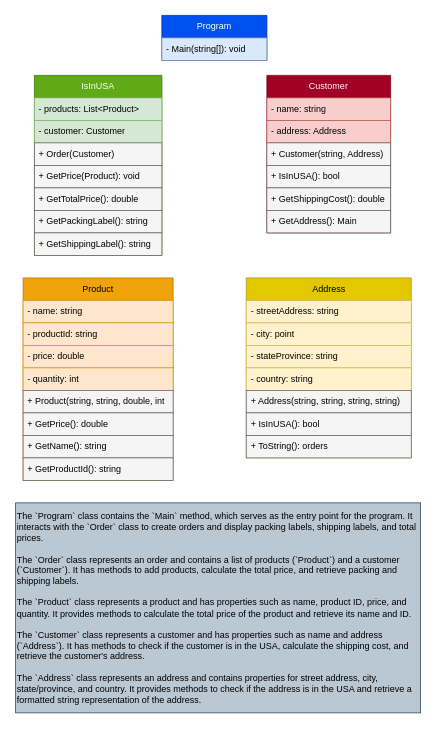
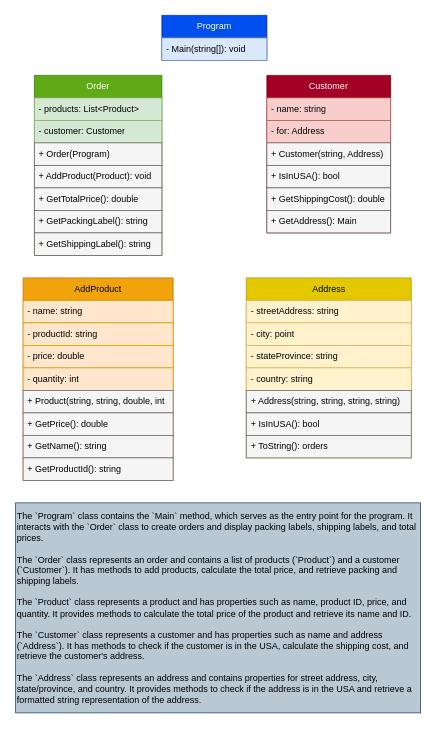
node "IsInUSA": label "IsInUSA" -> "Order"
node "- address: Address": label "- address: Address" -> "- for: Address"
node "+ Order(Customer)": label "+ Order(Customer)" -> "+ Order(Program)"
node "+ GetPrice(Product): void": label "+ GetPrice(Product): void" -> "+ AddProduct(Product): void"
node "Product": label "Product" -> "AddProduct"
